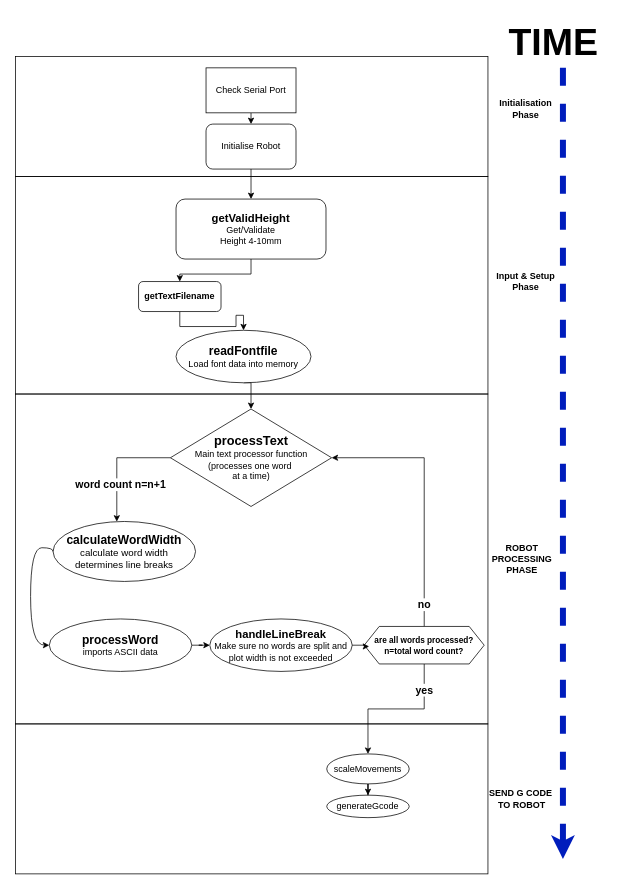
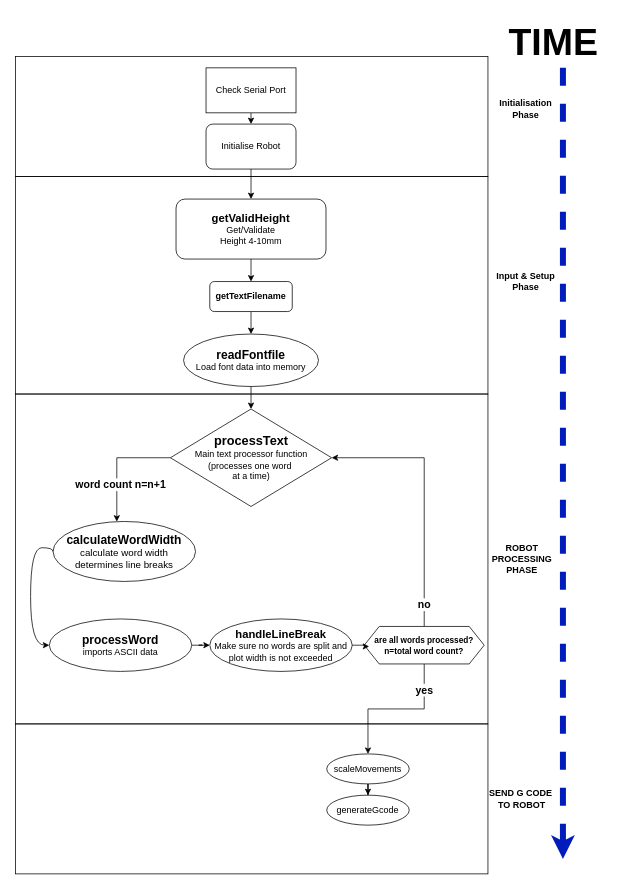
node "getTextFilename": moved (180, 297) -> (251, 297)
node "readFontfile Load font data into memory": moved (243, 357) -> (251, 360)
node "generateGcode": size 83x23 -> 83x30
